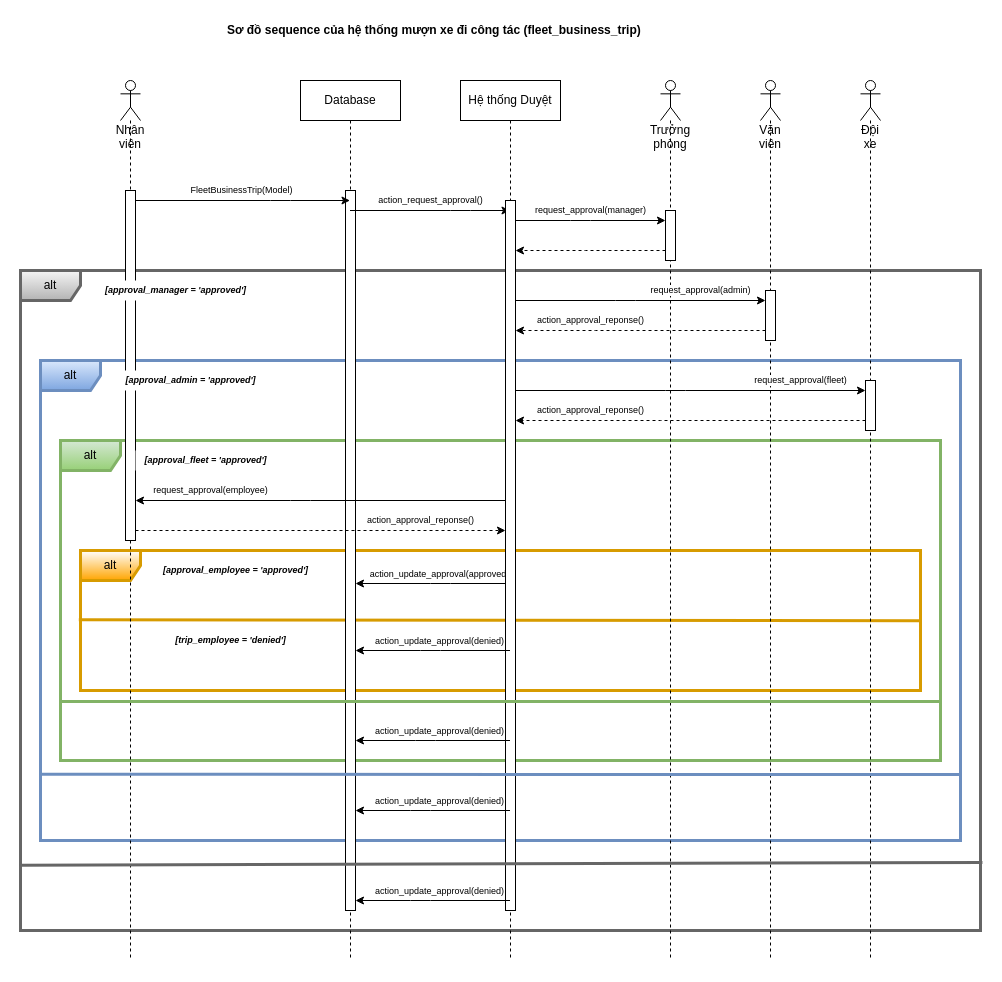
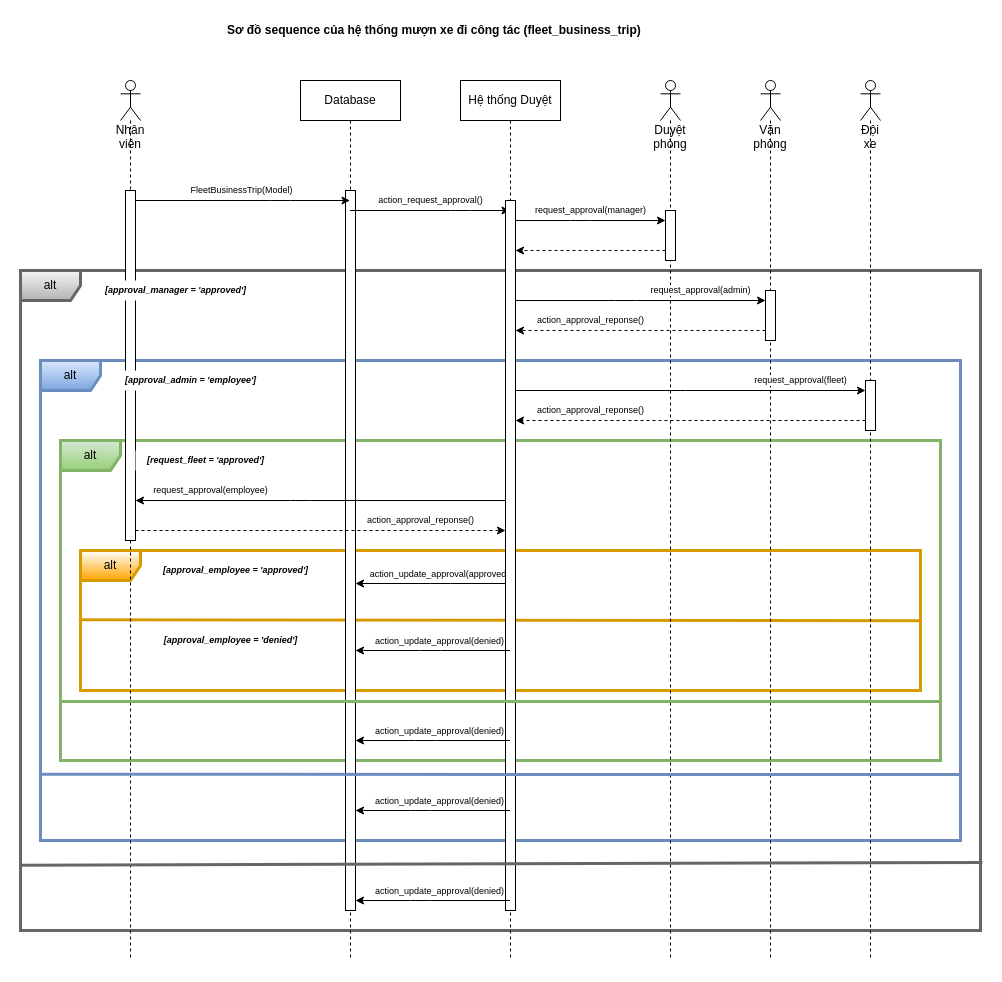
node "Văn viên": label "Văn viên" -> "Văn phòng"
node "Trưởng phòng": label "Trưởng phòng" -> "Duyệt phòng"
node "[approval_admin = 'approved']": label "[approval_admin = 'approved']" -> "[approval_admin = 'employee']"
node "[approval_fleet = 'approved']": label "[approval_fleet = 'approved']" -> "[request_fleet = 'approved']"
node "[trip_employee = 'denied']": label "[trip_employee = 'denied']" -> "[approval_employee = 'denied']"
